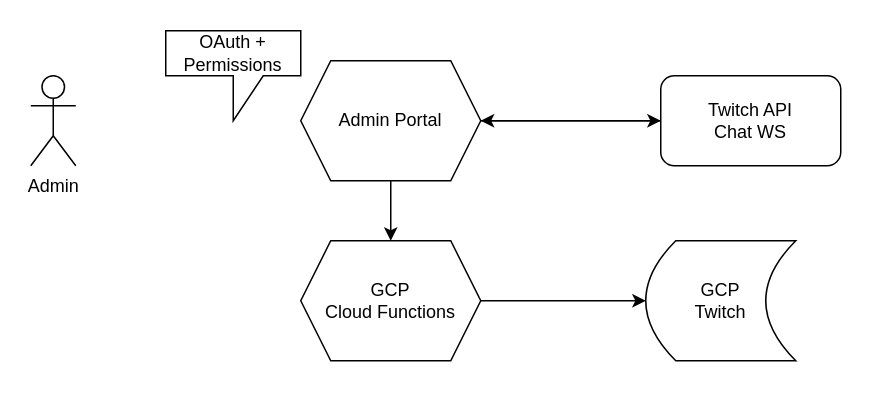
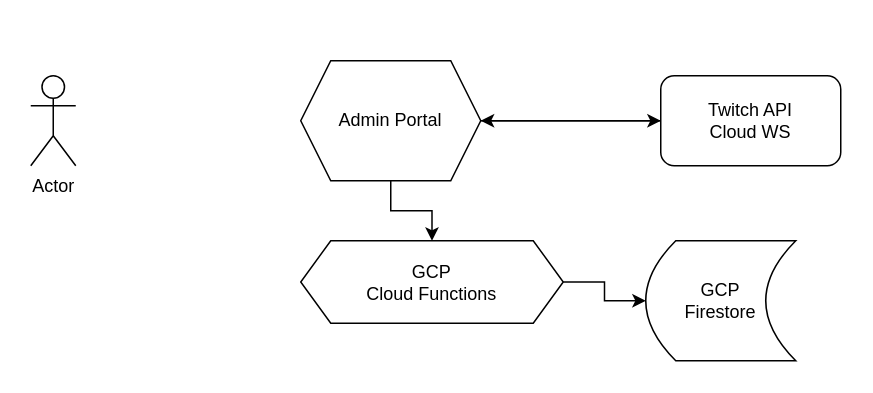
node "OAuth + Permissions": removed
node "Twitch API Chat WS": label "Twitch API Chat WS" -> "Twitch API Cloud WS"
node "Admin": label "Admin" -> "Actor"
node "GCP Cloud Functions": size 180x120 -> 263x83
node "GCP Twitch": label "GCP Twitch" -> "GCP Firestore"
